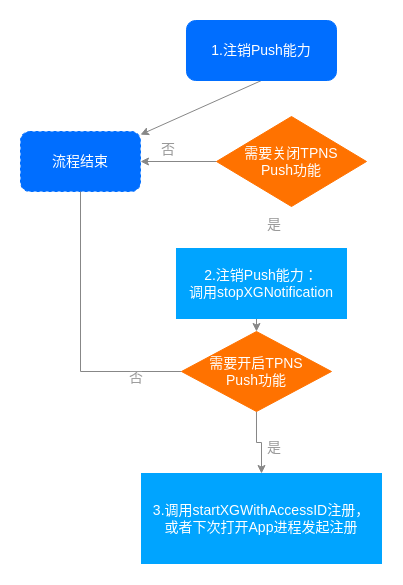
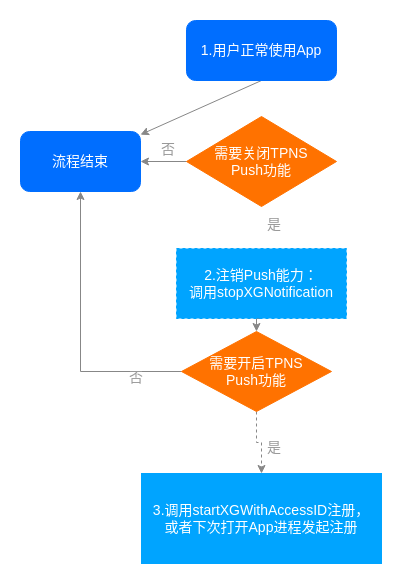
node "1.注销Push能力": label "1.注销Push能力" -> "1.用户正常使用App"
node "流程结束": style dashed -> solid
node "需要关闭TPNSPush功能": moved (292, 162) -> (262, 162)
edge "流程结束" -- "需要开启TPNS Push功能": arrowhead none -> classic
node "2.注销Push能力： 调用stopXGNotification": style solid -> dashed
edge "需要开启TPNS Push功能" -> "3.调用startXGWithAccessID注册， 或者下次打开App进程发起注册": style solid -> dashed
